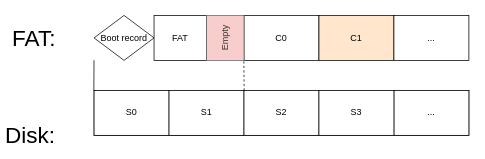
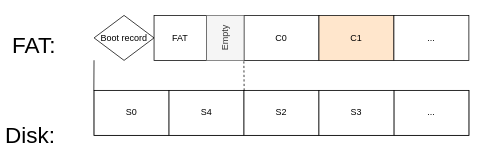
node "FAT:": moved (34, 38) -> (34, 45)
node "Empty": fillcolor #f8cecc -> #f5f5f5
node "S1": label "S1" -> "S4"
